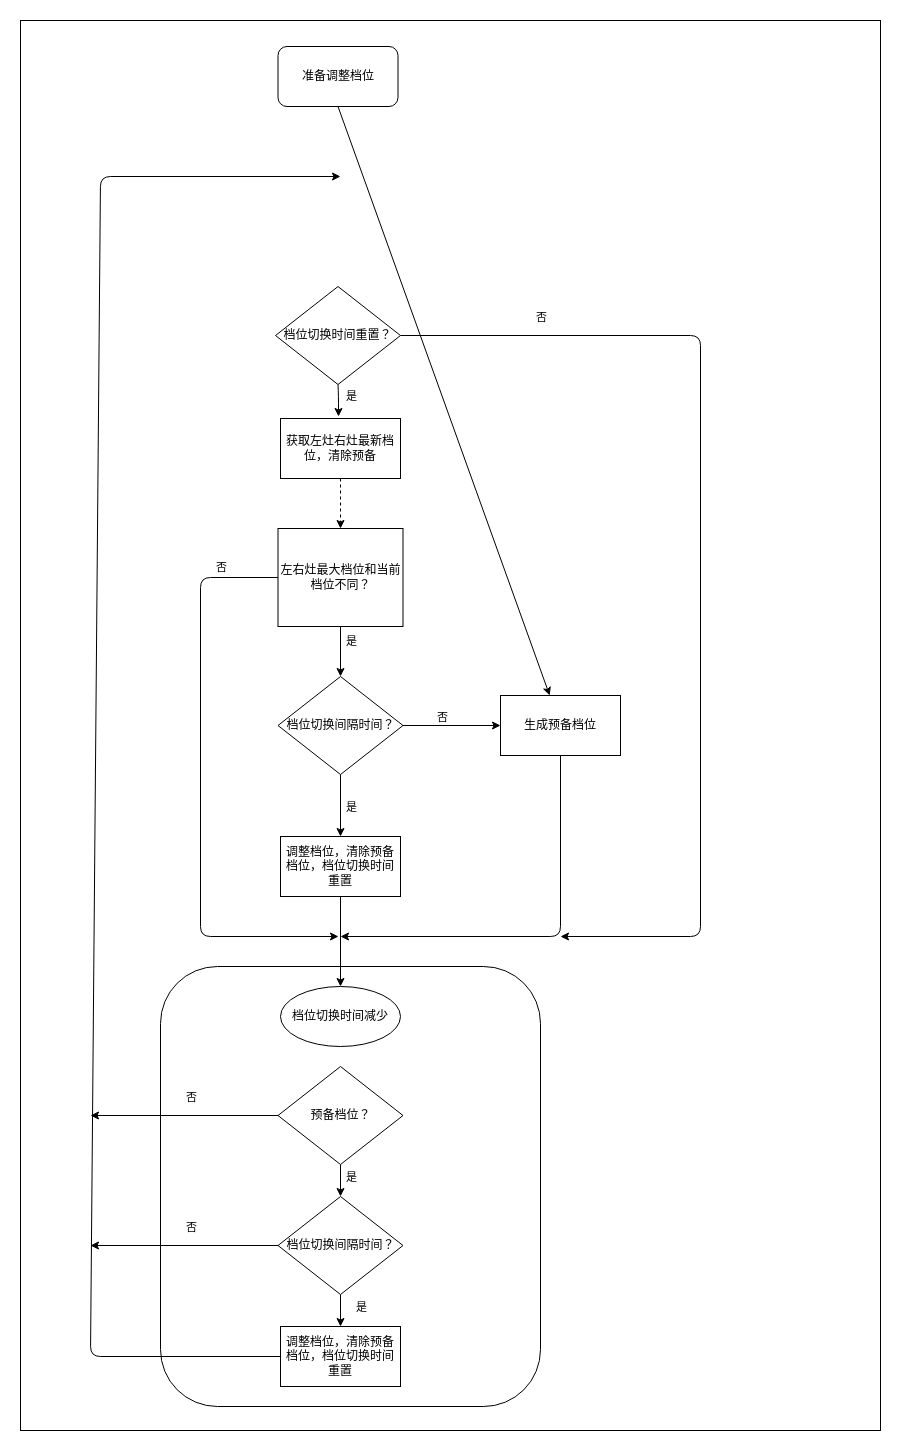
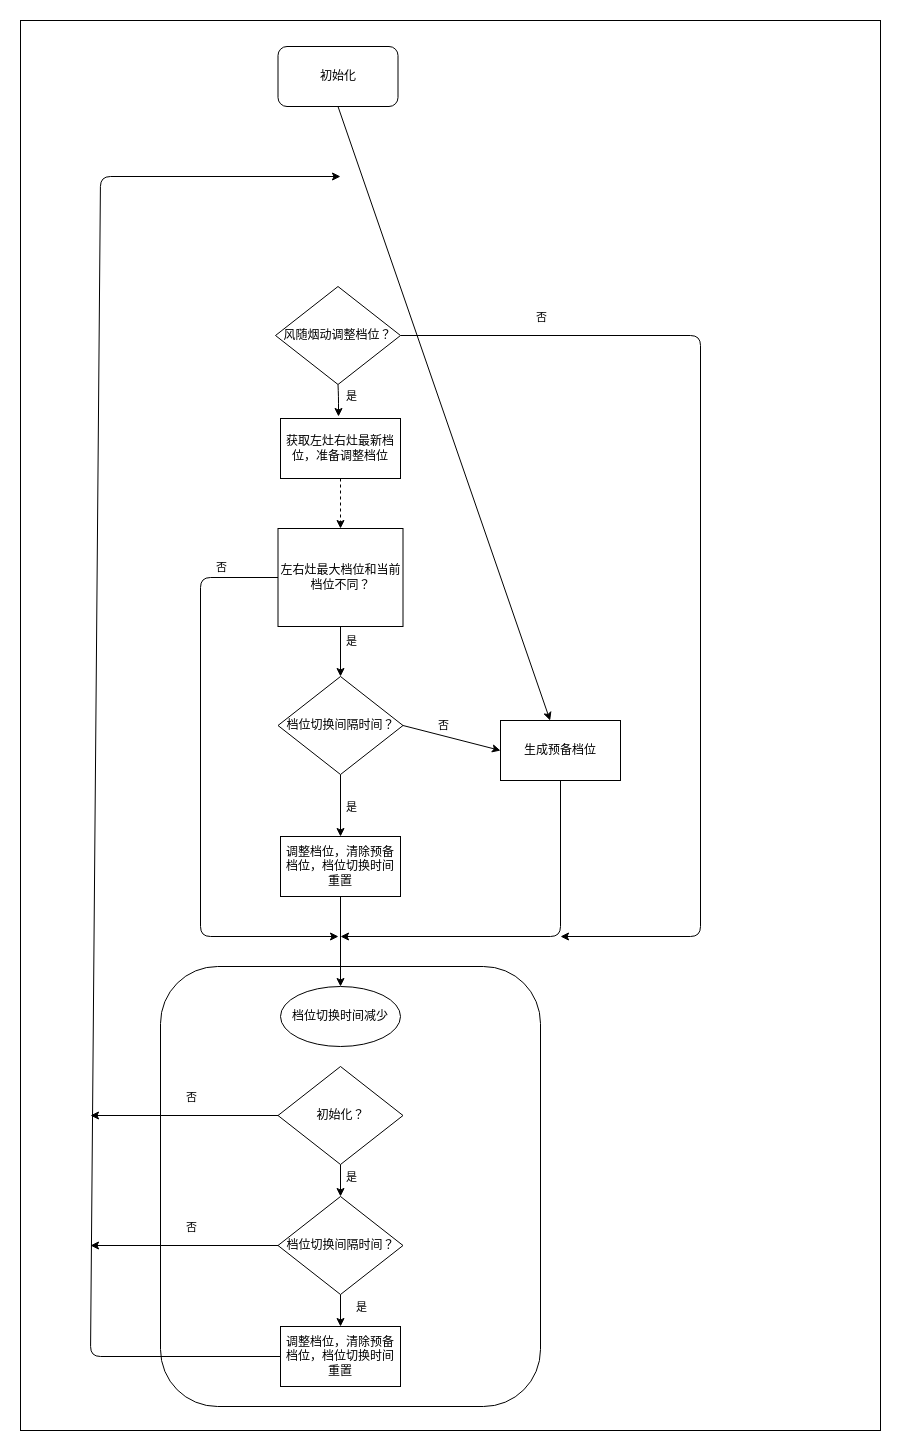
node "准备调整档位": label "准备调整档位" -> "初始化"
node "档位切换时间重置？": label "档位切换时间重置？" -> "风随烟动调整档位？"
node "获取左灶右灶最新档位，清除预备": label "获取左灶右灶最新档位，清除预备" -> "获取左灶右灶最新档位，准备调整档位"
node "生成预备档位": moved (561, 726) -> (561, 751)
node "预备档位？": label "预备档位？" -> "初始化？"
